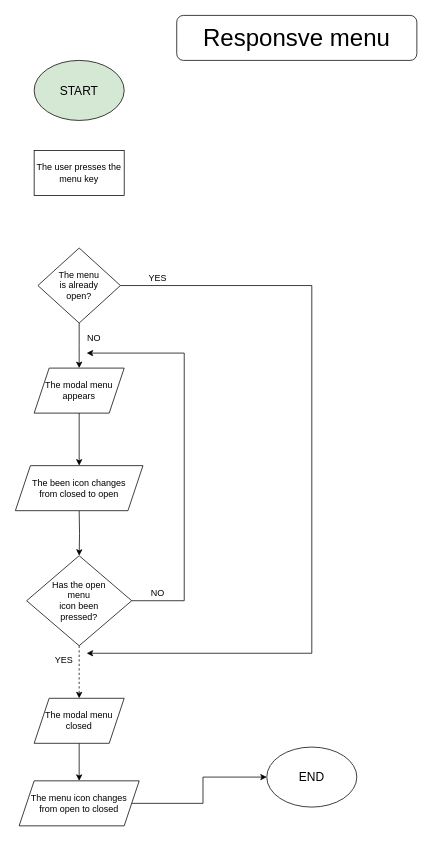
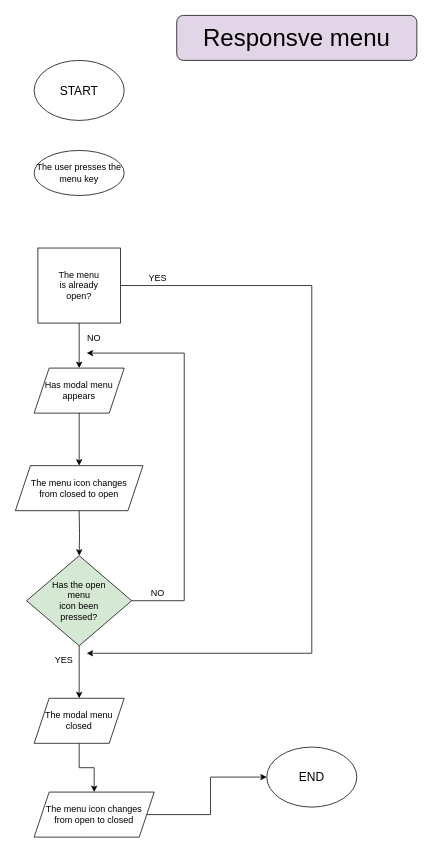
node "Responsve menu": fillcolor #ffffff -> #e1d5e7
node "START": fillcolor #d5e8d4 -> #ffffff
node "The user presses the menu key": shape rectangle -> ellipse
node "The menu is already open?": shape diamond -> rectangle
node "The modal menu appears": label "The modal menu appears" -> "Has modal menu appears"
node "The been icon changes from closed to open": label "The been icon changes from closed to open" -> "The menu icon changes from closed to open"
node "Has the open menu icon been pressed?": fillcolor #ffffff -> #d5e8d4
edge "Has the open menu icon been pressed?" -> "The modal menu closed": style dashed -> solid
node "The menu icon changes from open to closed": moved (79, 803) -> (94, 814)
